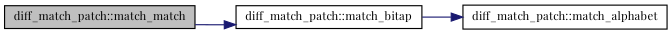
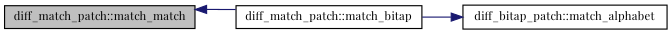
node "diff_match_patch::match_alphabet": label "diff_match_patch::match_alphabet" -> "diff_bitap_patch::match_alphabet"
edge "diff_match_patch::match_match" -> "diff_match_patch::match_bitap": reversed
